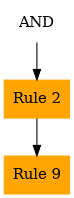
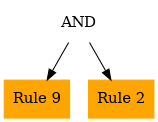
edge "Rule 2" -> "Rule 9": now "AND" -> "Rule 9"
